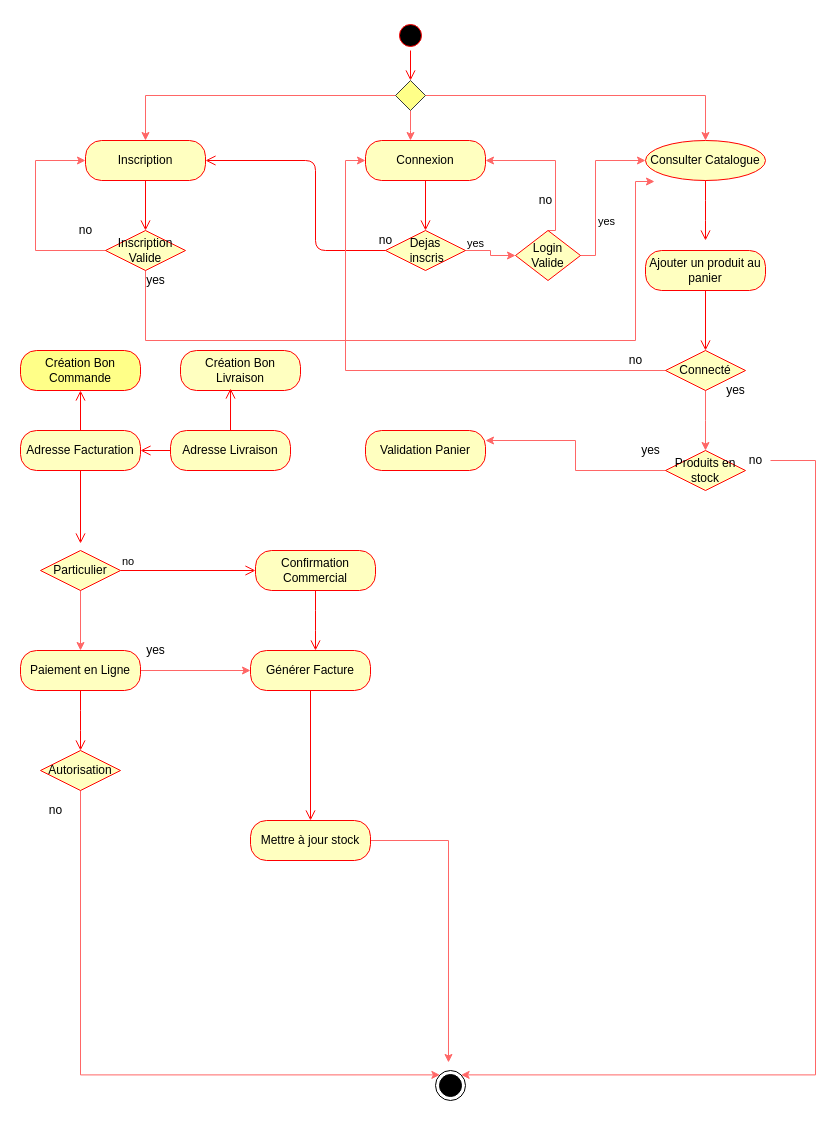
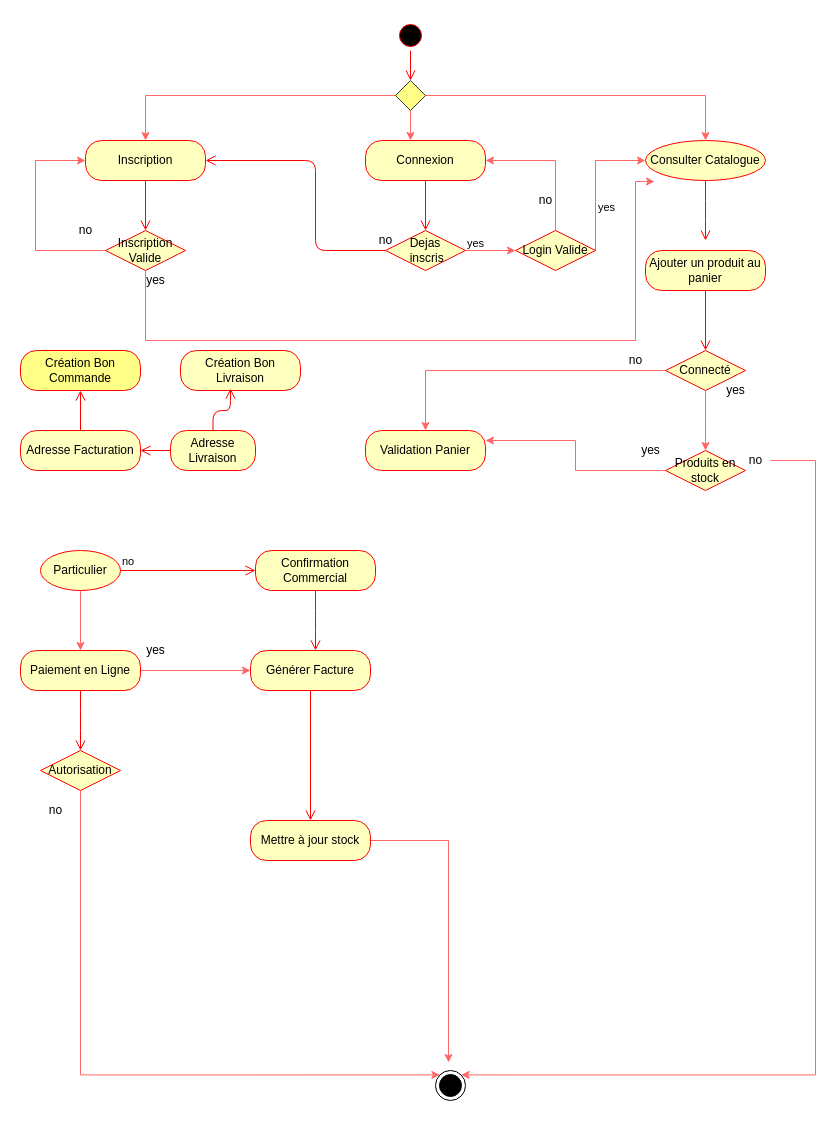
node "Login Valide": size 65x50 -> 80x40
edge "Connecté" -> "Connexion": now "Connecté" -> "Validation Panier"
node "Adresse Livraison": size 120x40 -> 85x40
edge "Adresse Facturation" -> "Particulier": removed
node "Particulier": shape diamond -> ellipse
